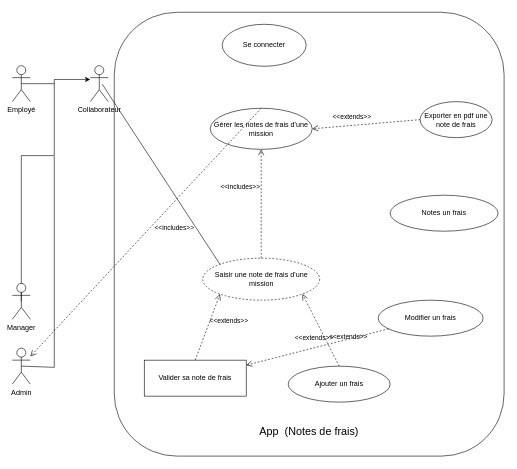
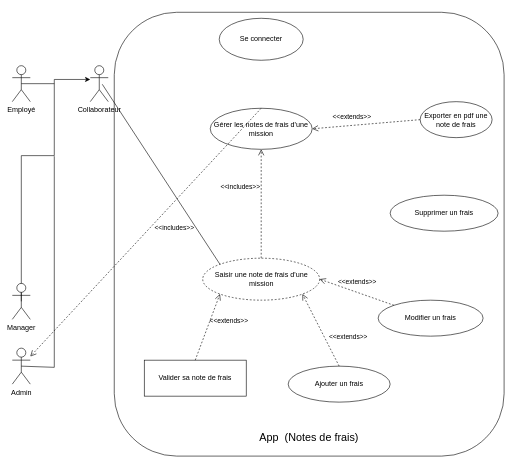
node "Se connecter": moved (264, 45) -> (261, 39)
node "Notes un frais": label "Notes un frais" -> "Supprimer un frais"
edge "Modifier un frais" -> "Valider sa note de frais": now "Modifier un frais" -> "Saisir une note de frais d'une mission"
node "App (Notes de frais)": moved (309, 432) -> (309, 438)
